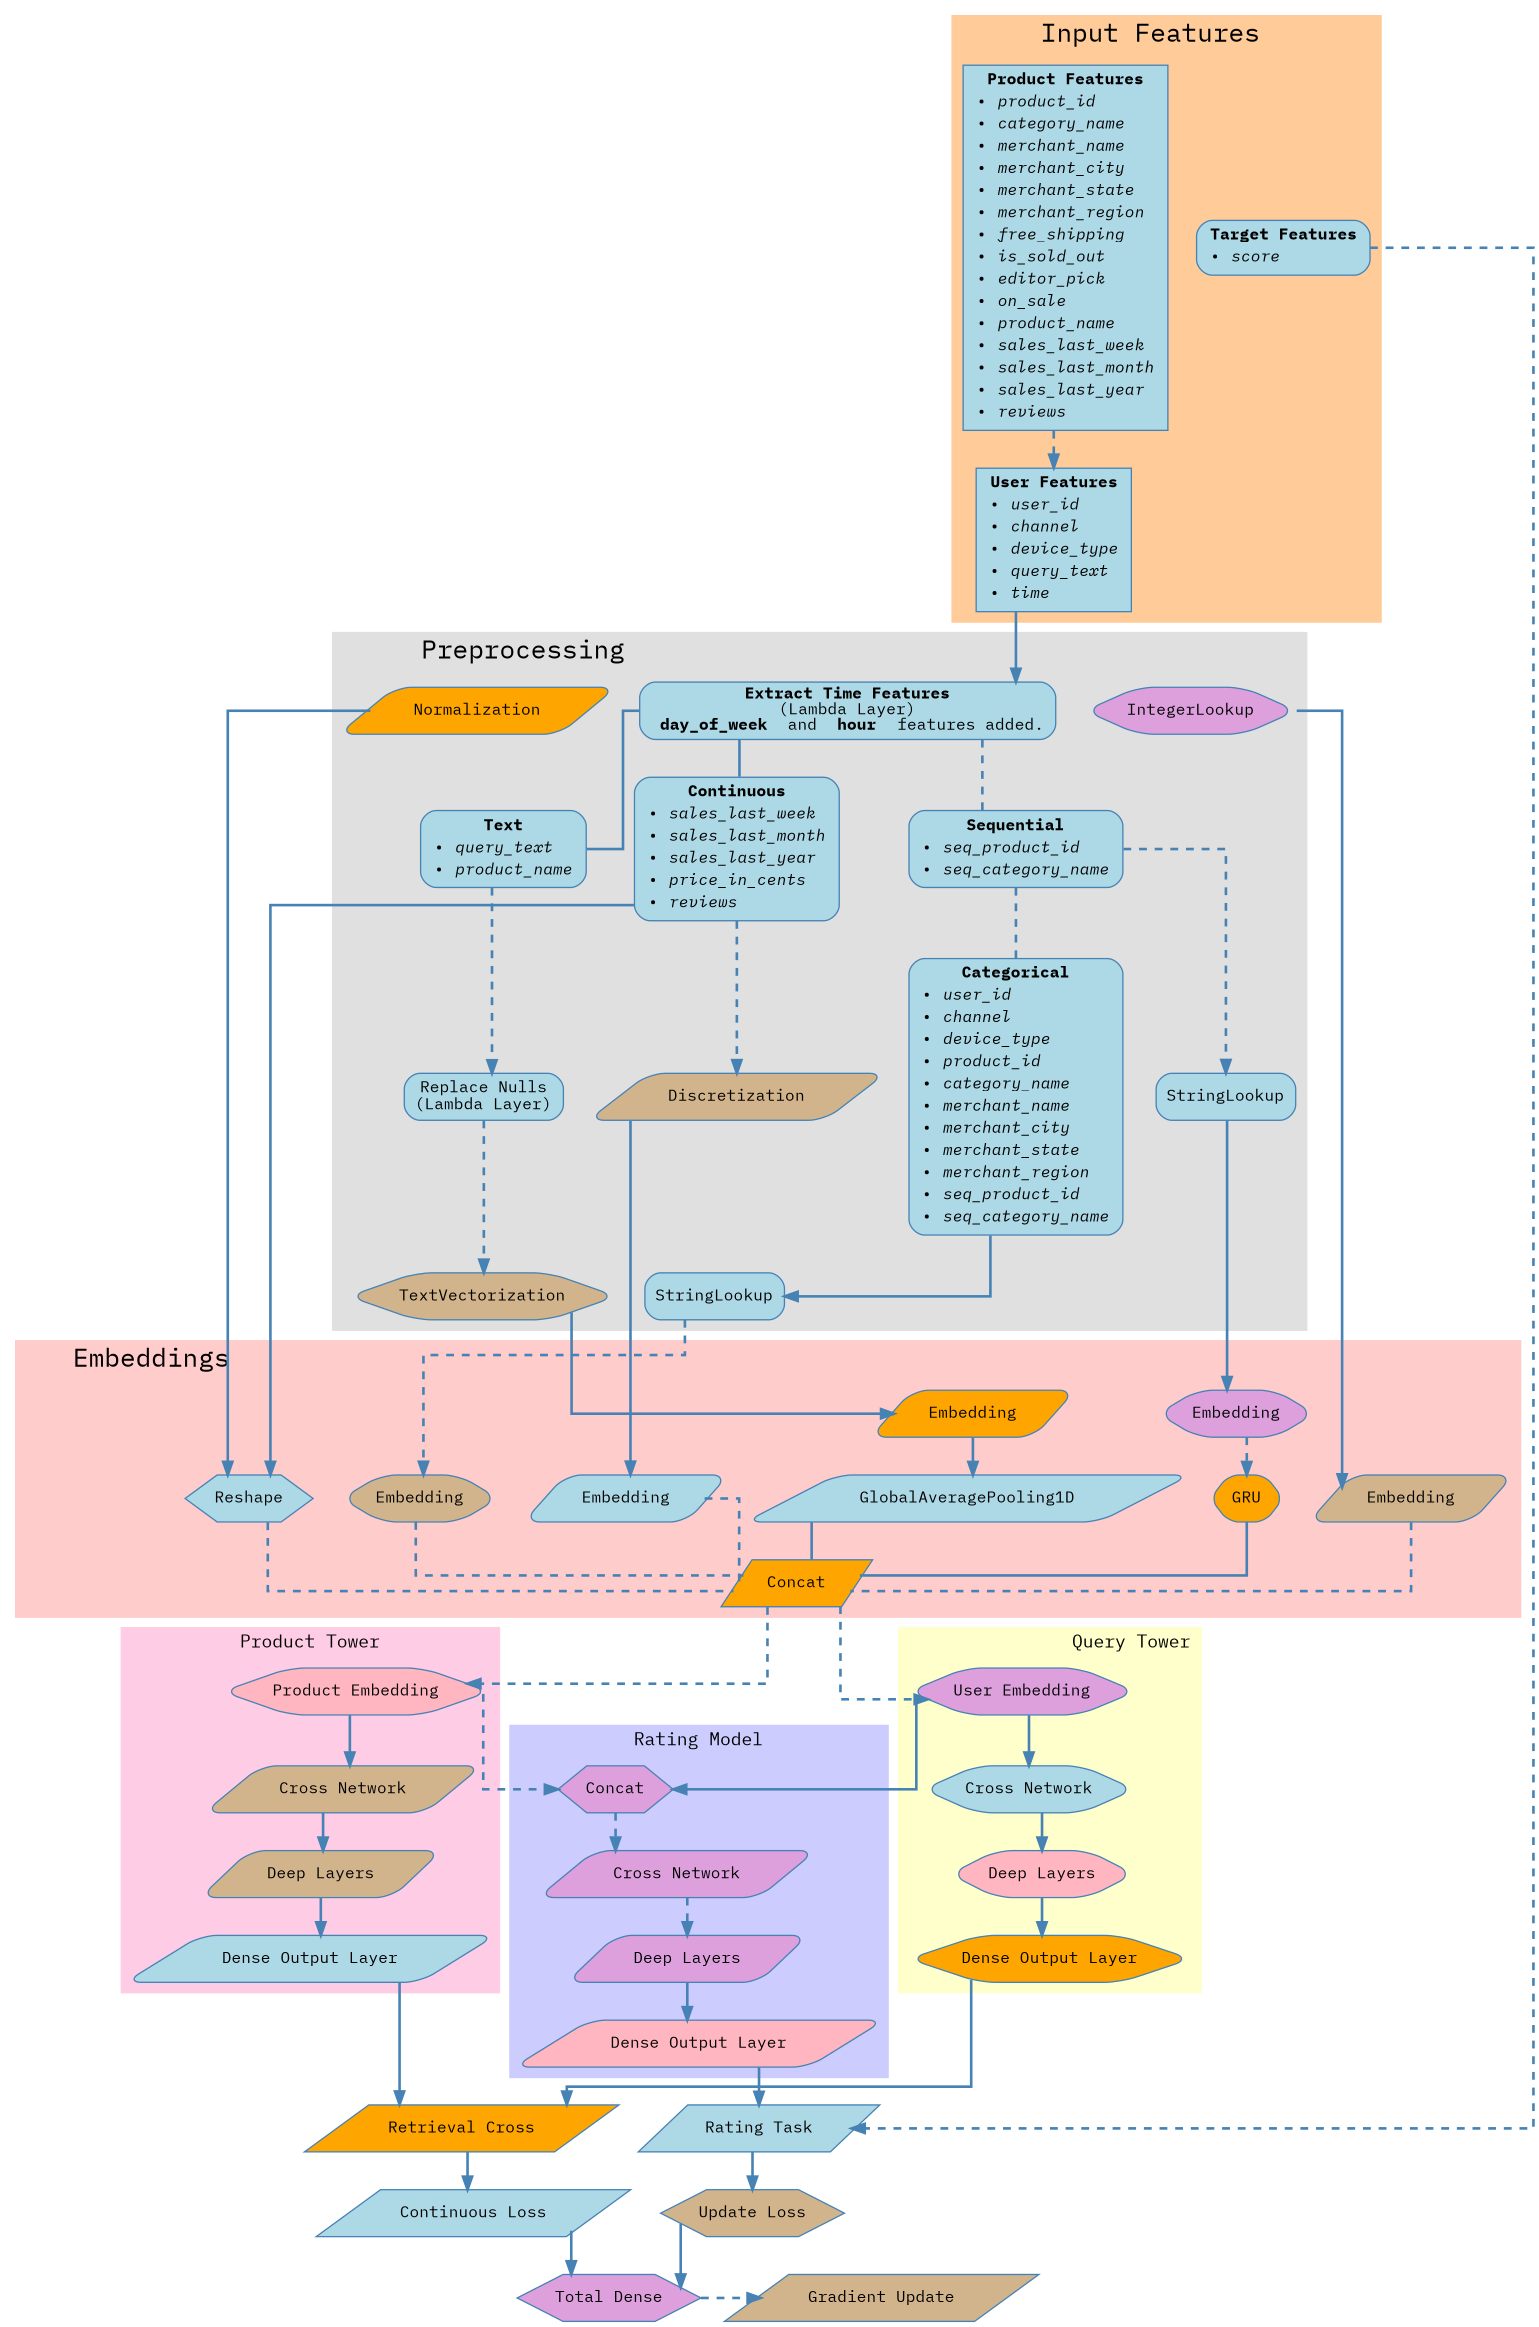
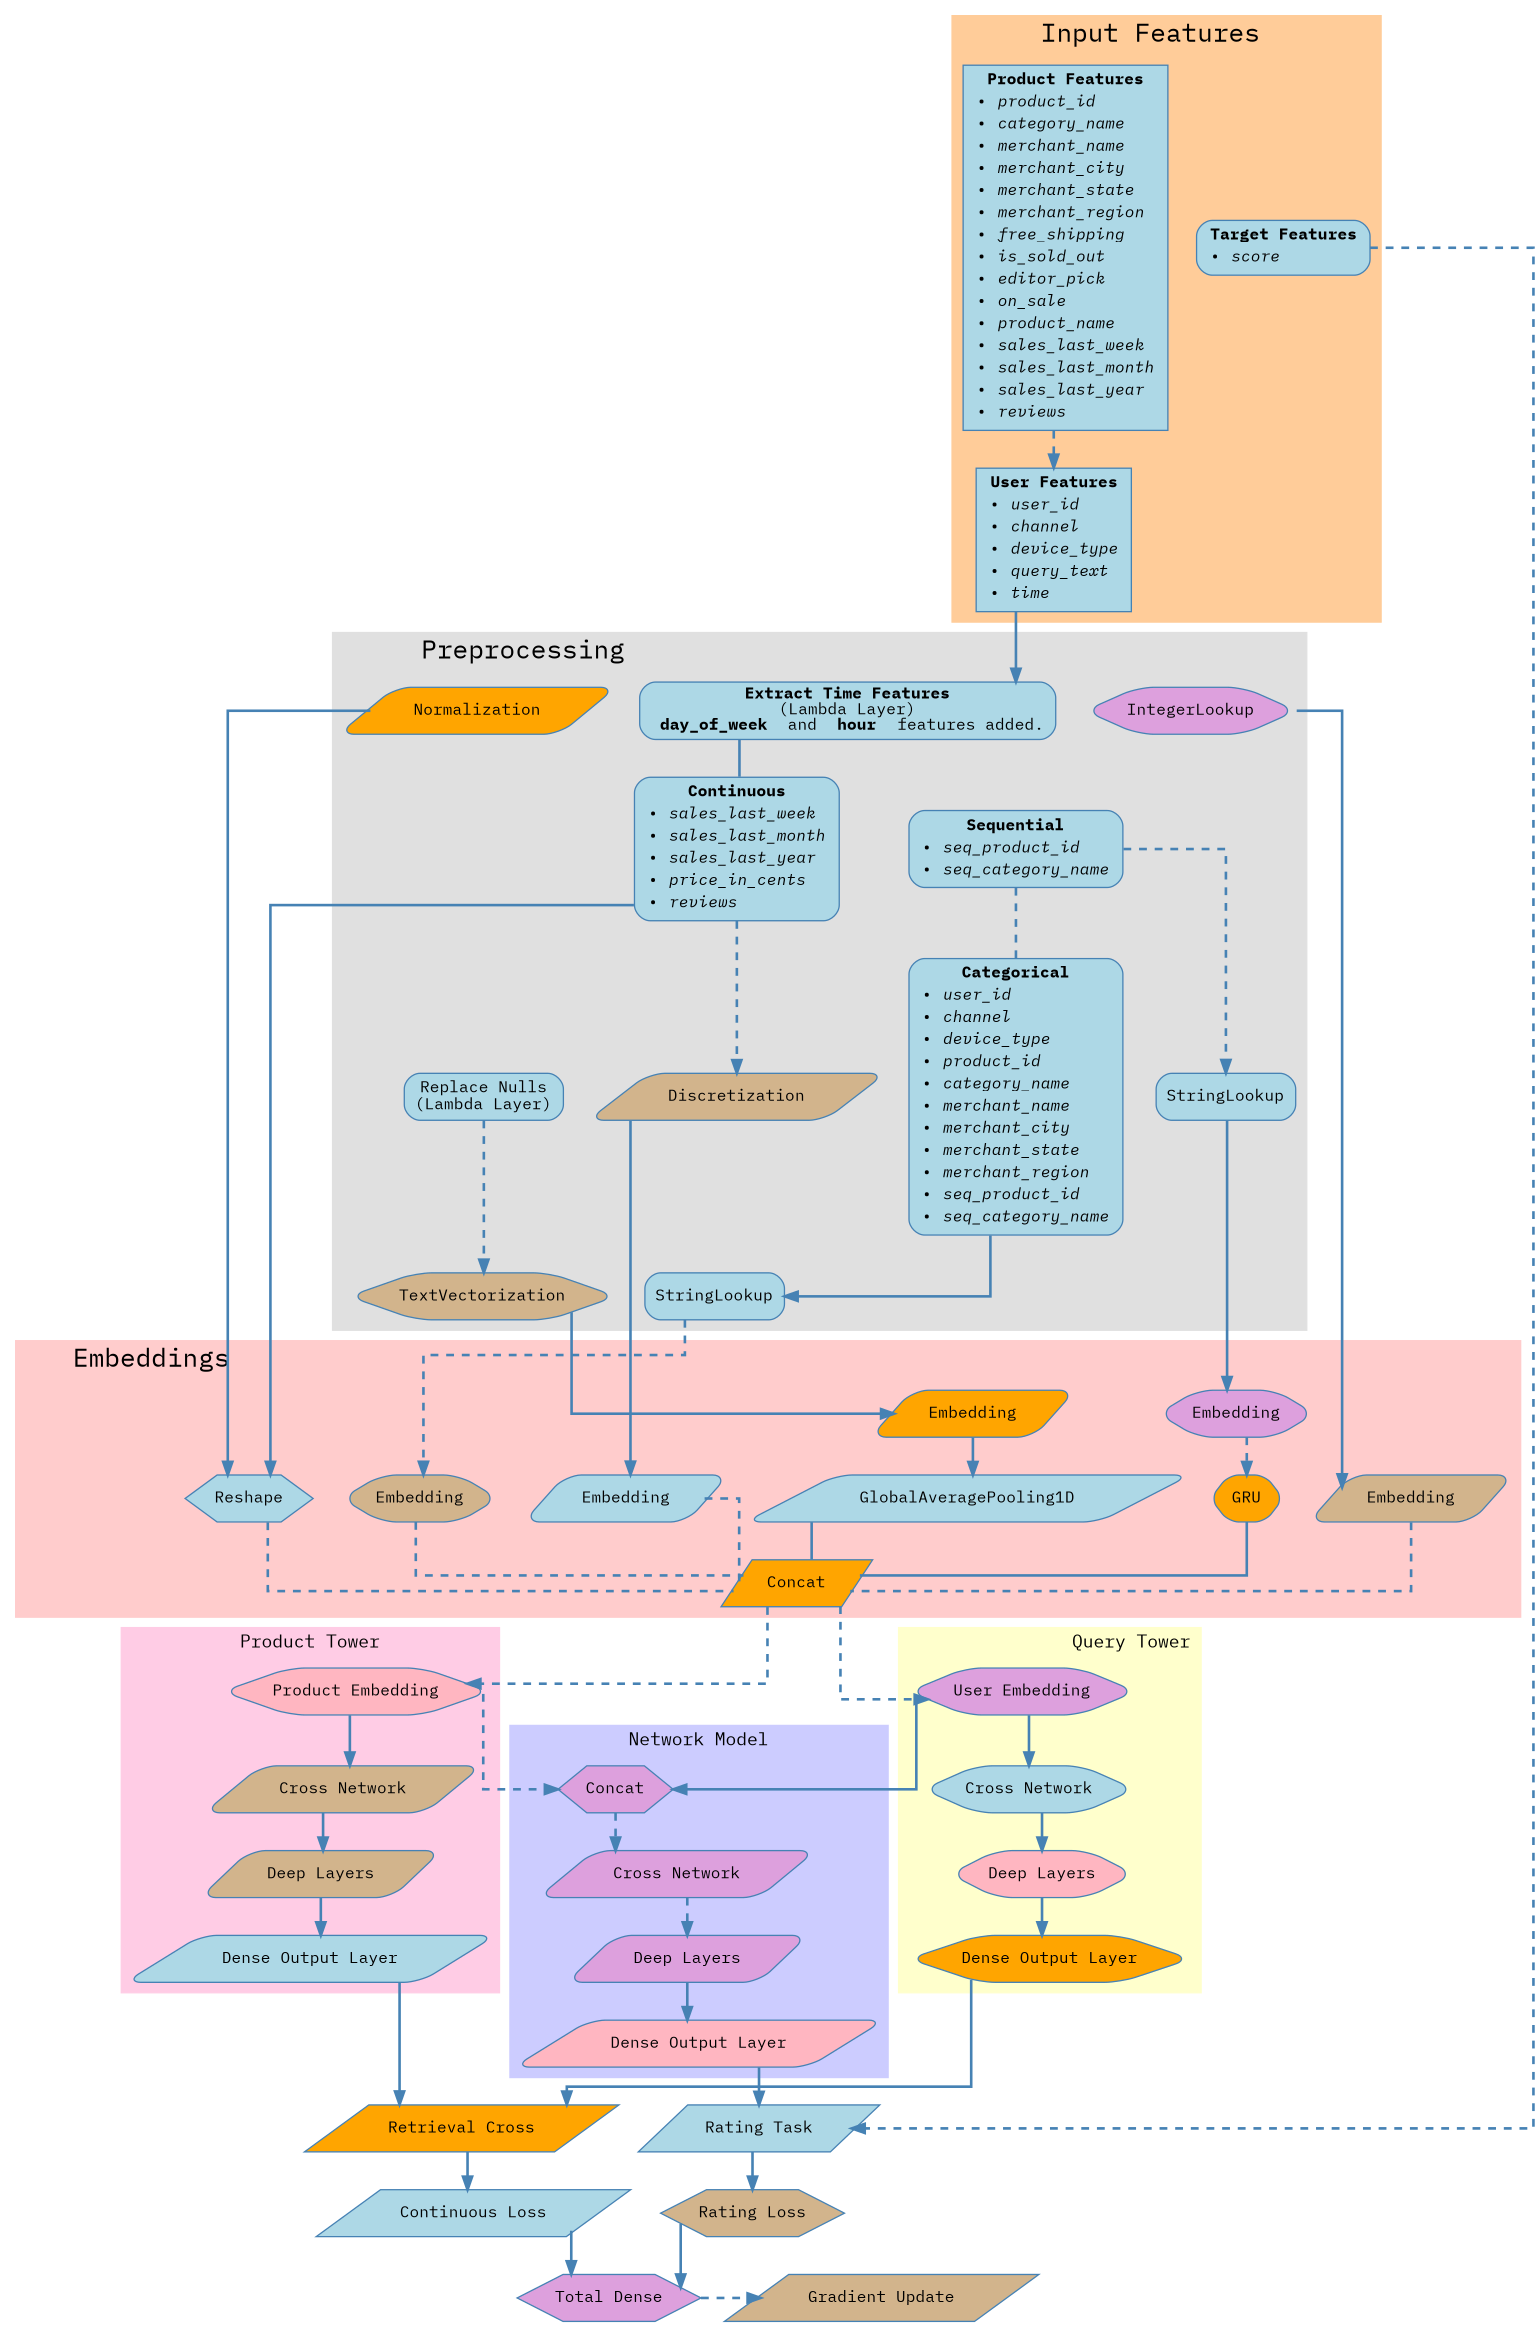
edge "Extract Time Features" -- "Sequential": removed
node "Text": removed
cluster "Rating Model": label "Rating Model" -> "Network Model"
node "Update Loss": label "Update Loss" -> "Rating Loss"
